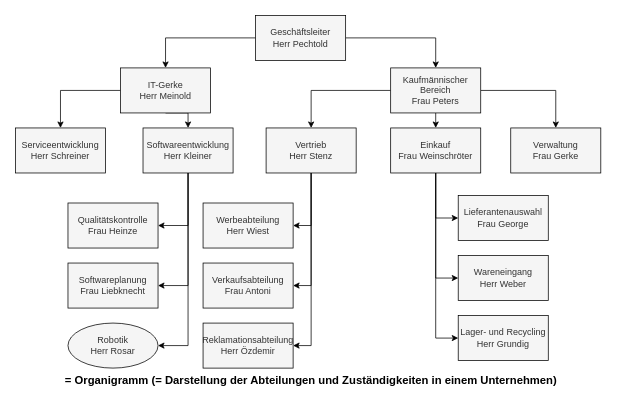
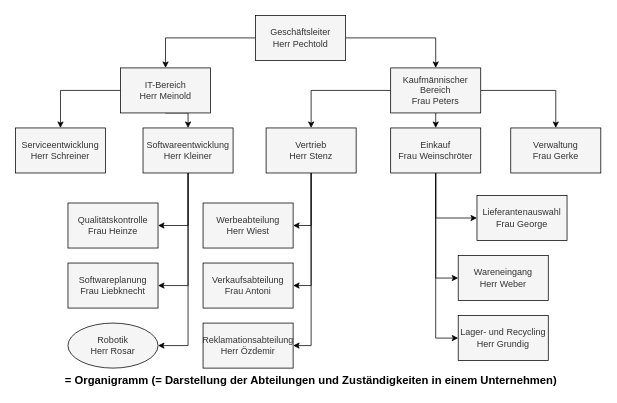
node "IT-Gerke Herr Meinold": label "IT-Gerke Herr Meinold" -> "IT-Bereich Herr Meinold"
node "Lieferantenauswahl Frau George": moved (503, 218) -> (522, 218)
